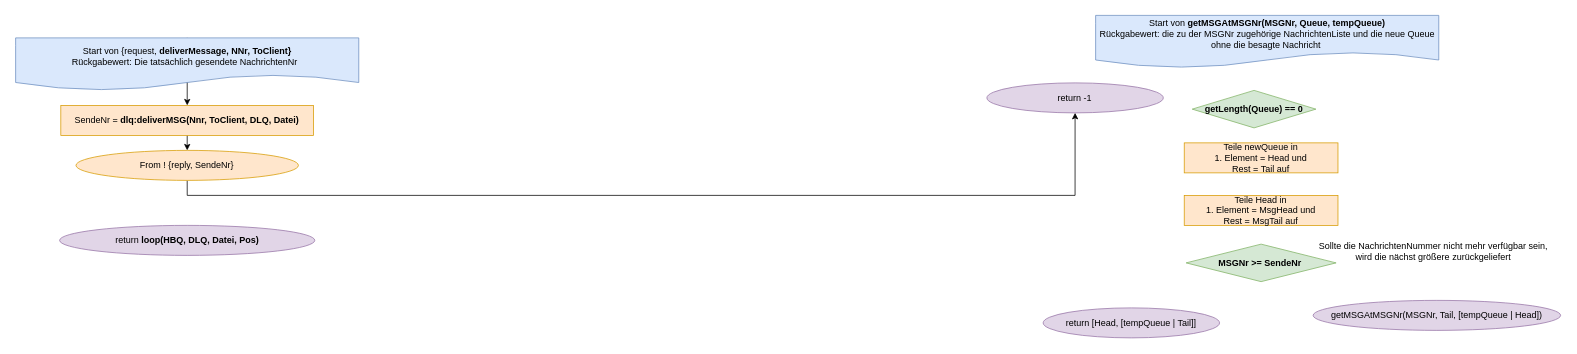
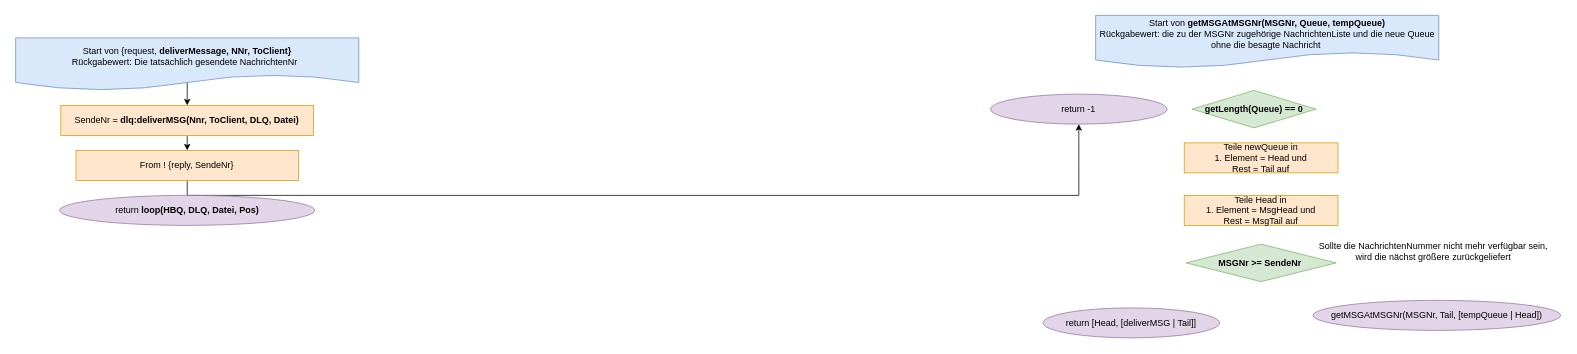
node "return -1": moved (1075, 98) -> (1079, 109)
node "From ! {reply, SendeNr}": shape ellipse -> rectangle
node "return loop(HBQ, DLQ, Datei, Pos)": moved (187, 240) -> (187, 210)
node "return [Head, [tempQueue | Tail]]": label "return [Head, [tempQueue | Tail]]" -> "return [Head, [deliverMSG | Tail]]"
